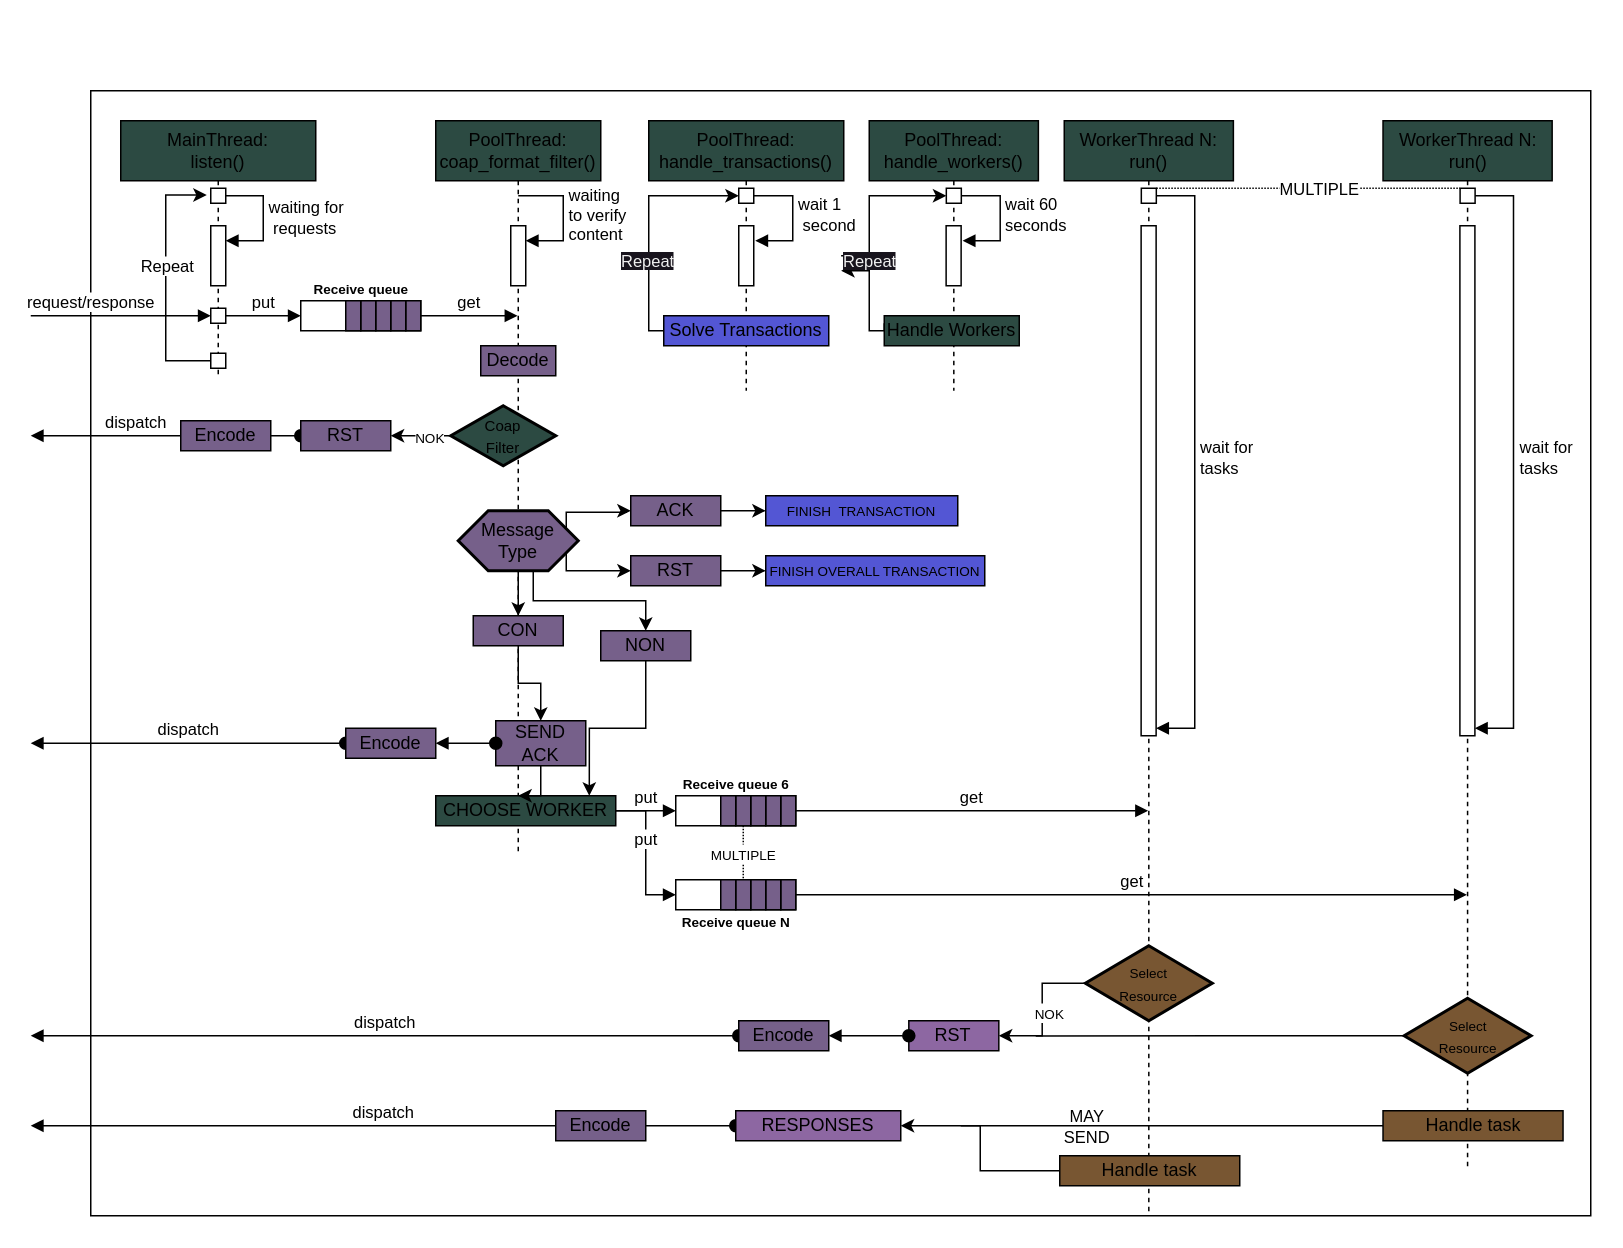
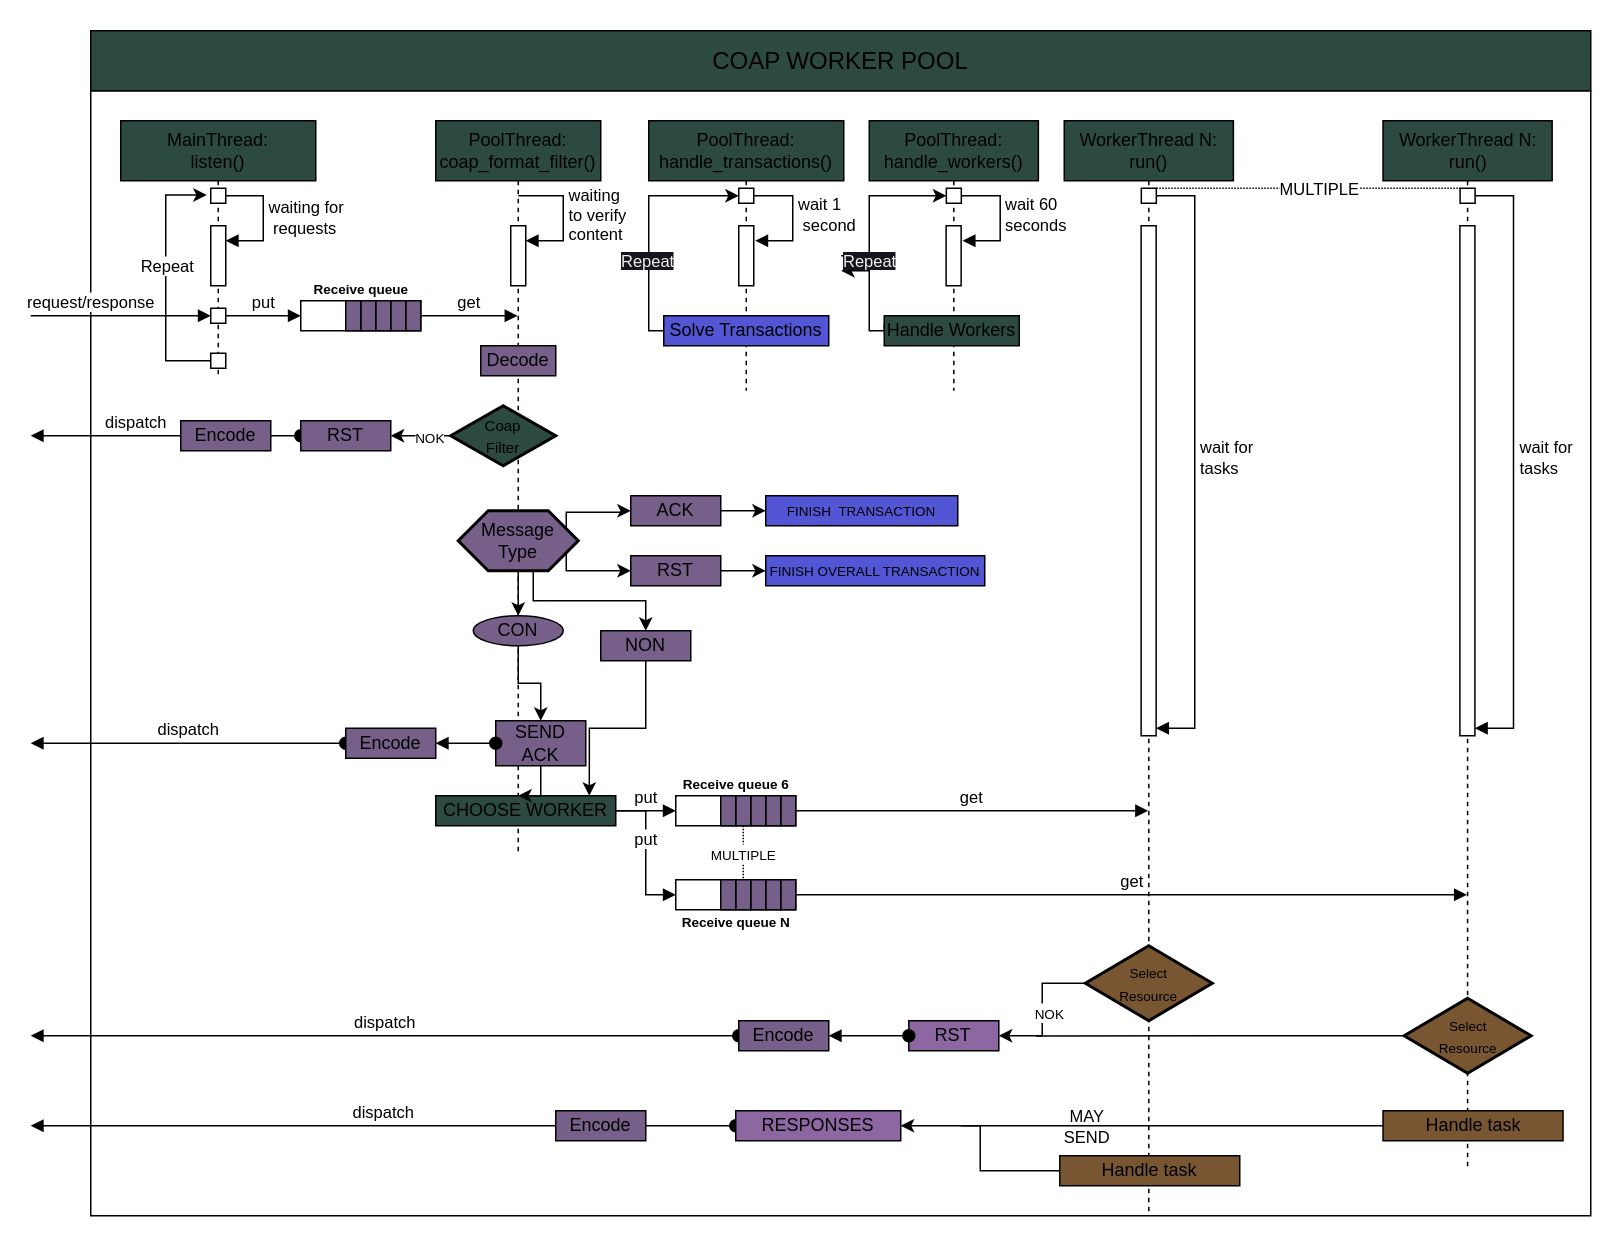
node "COAP WORKER POOL": added
node "CON": shape rectangle -> ellipse
